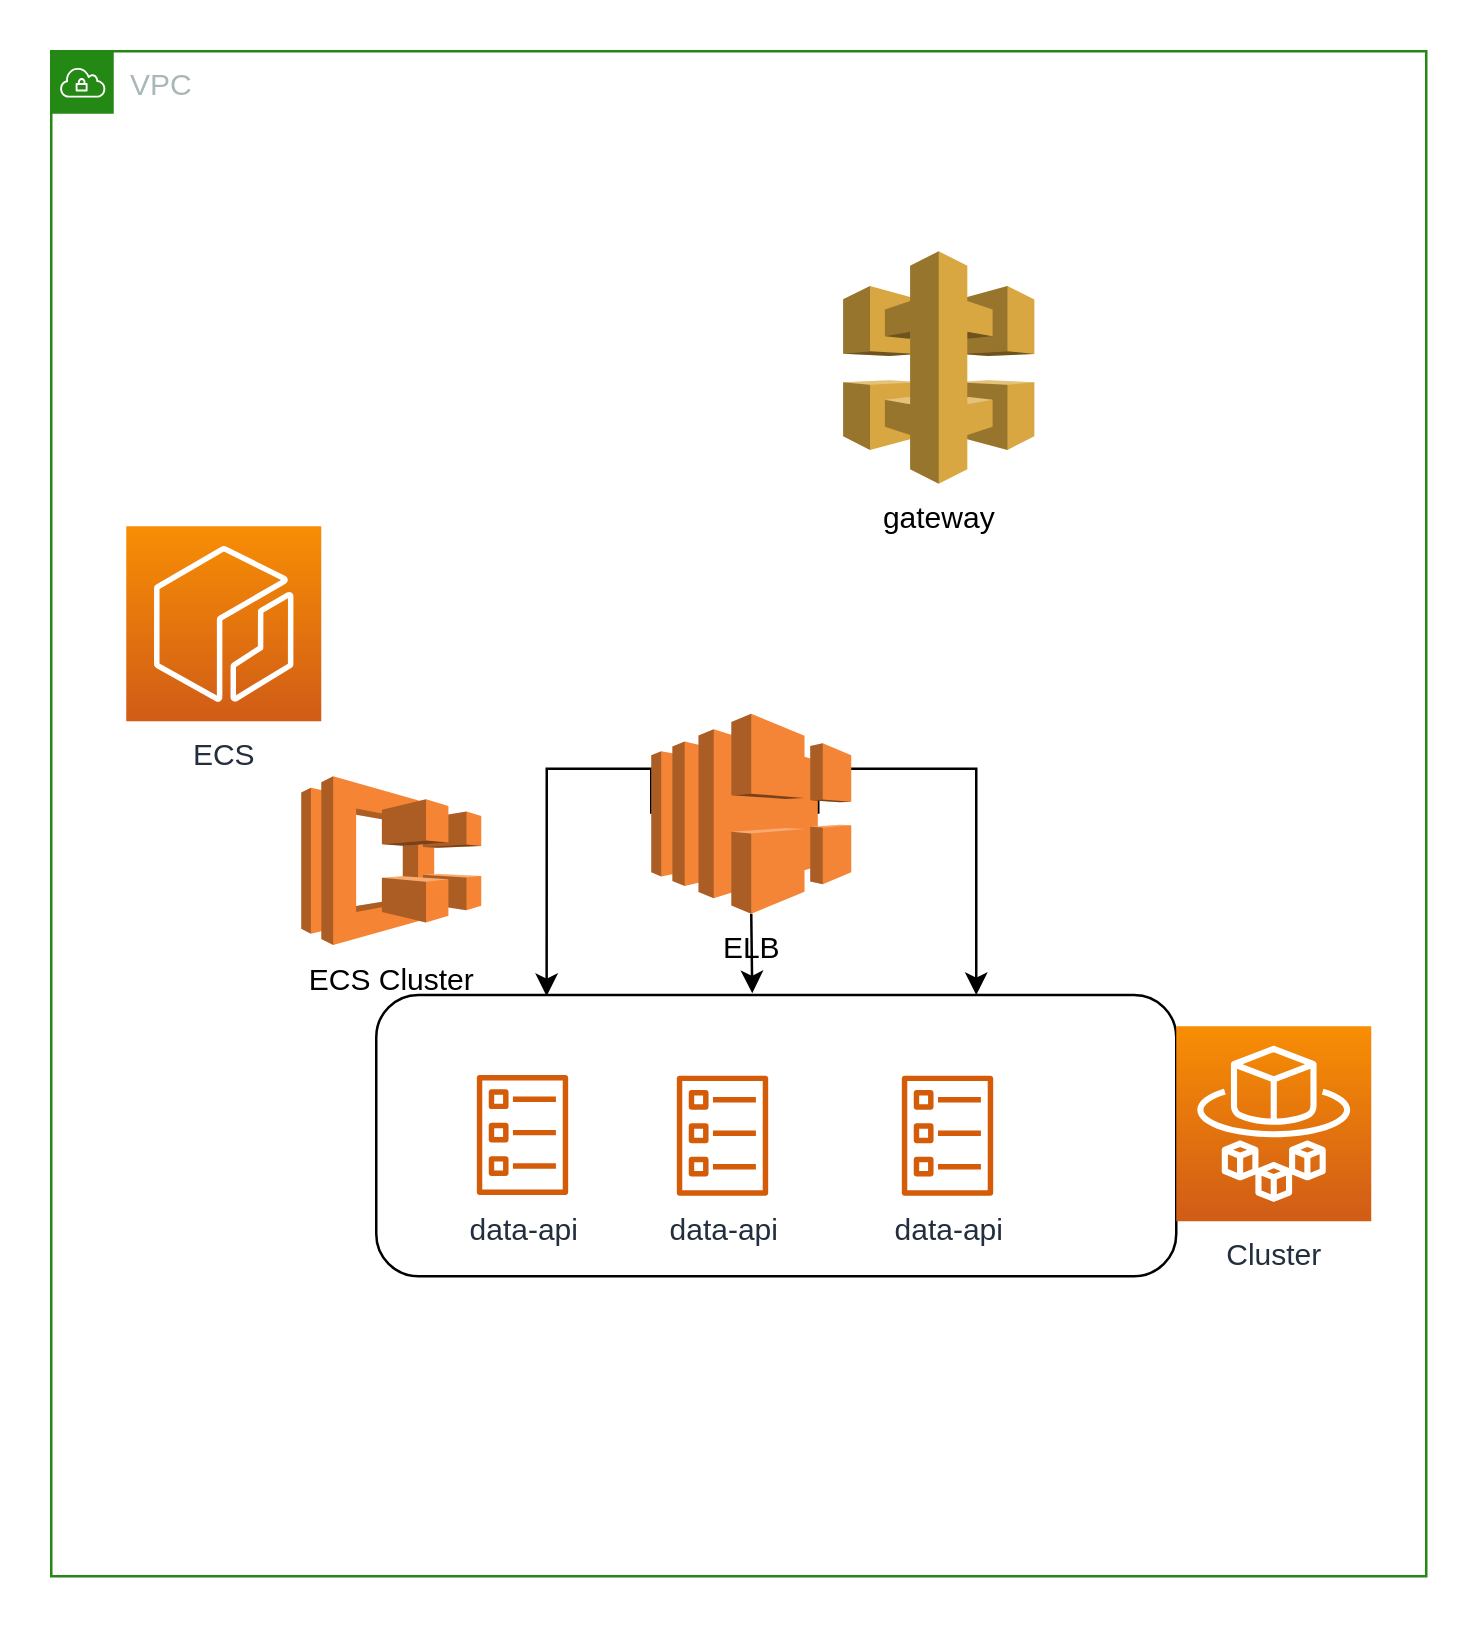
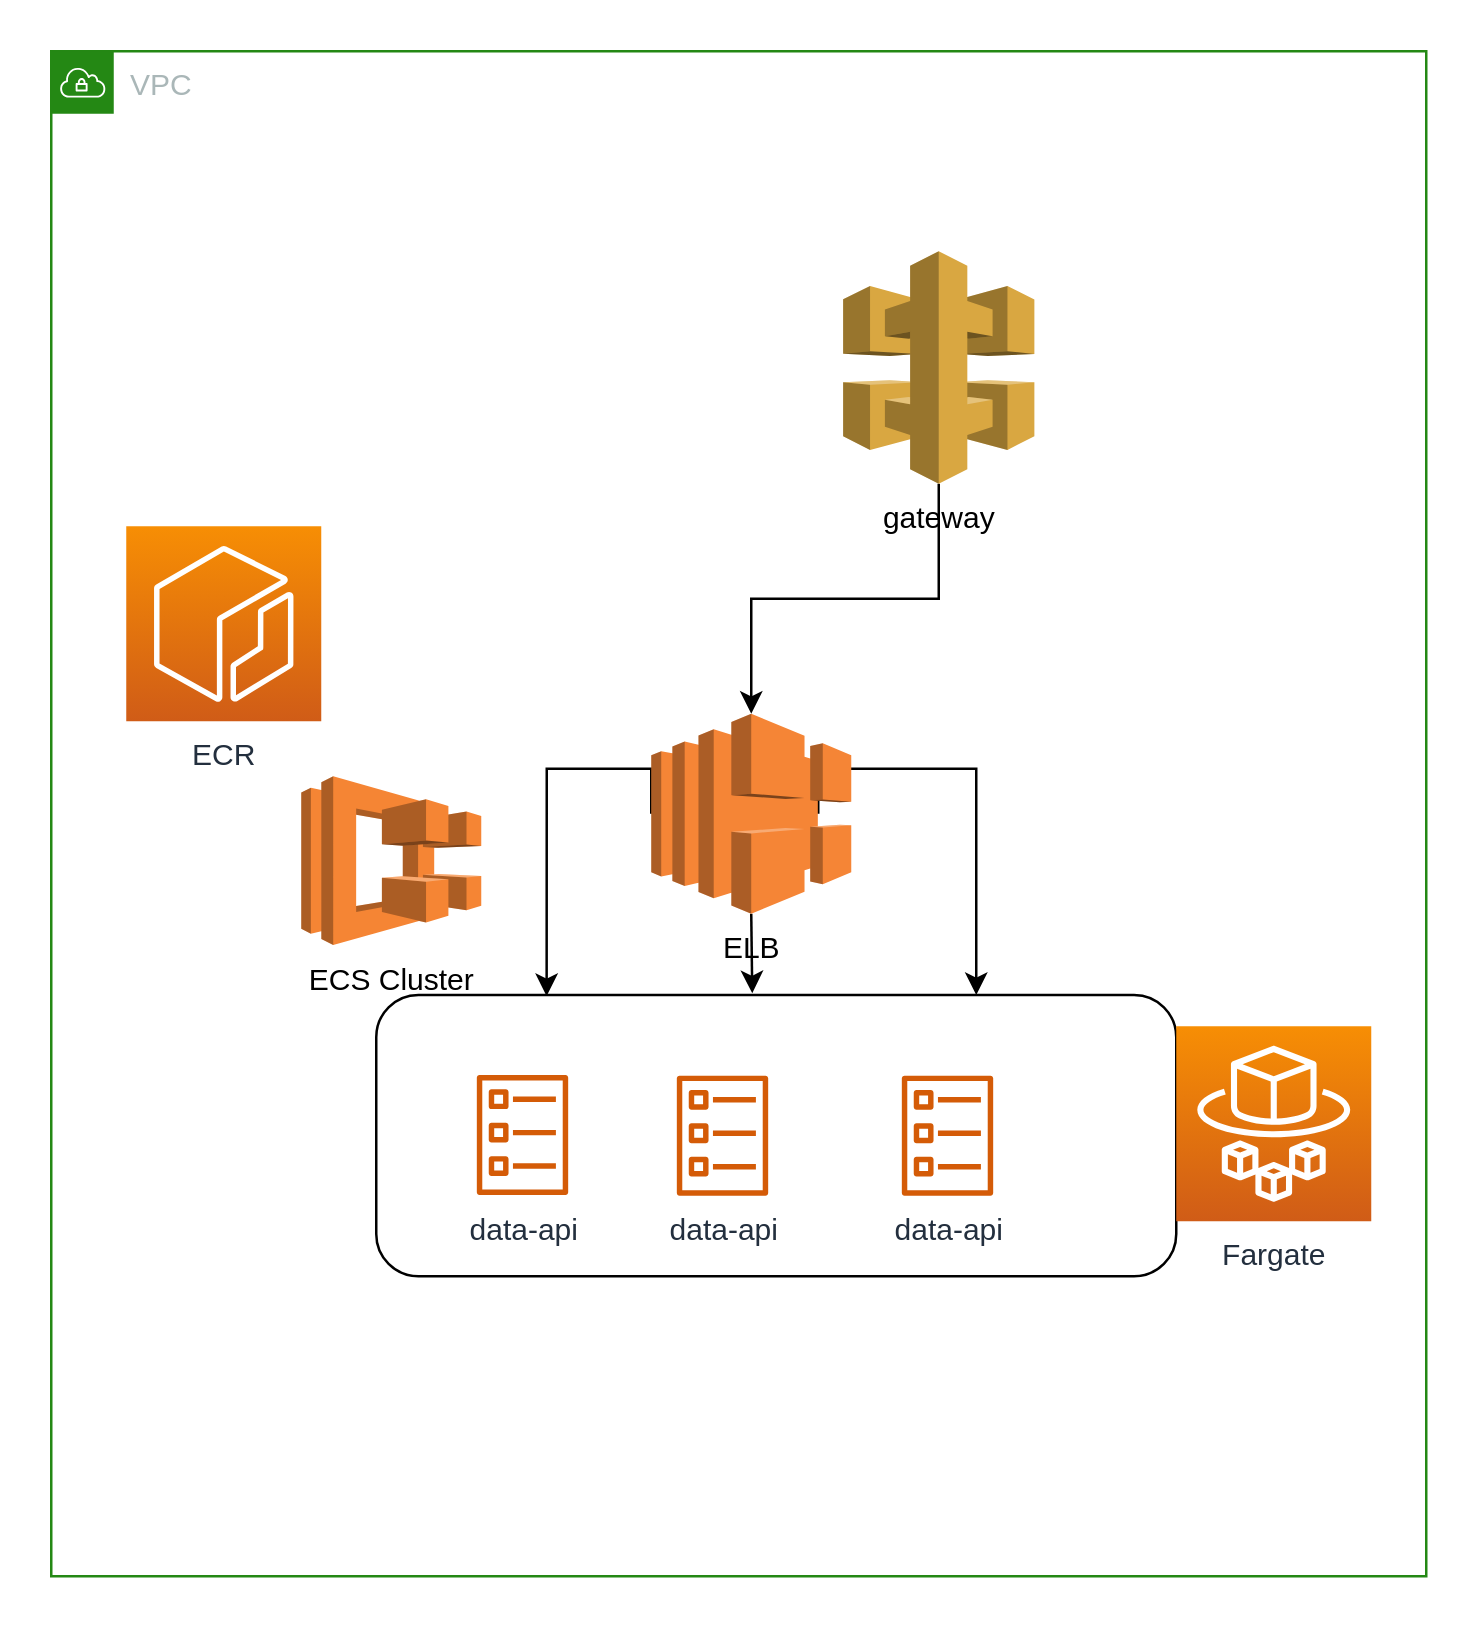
edge "gateway" -> "ELB": added
node "ECS": label "ECS" -> "ECR"
node "Cluster": label "Cluster" -> "Fargate"
